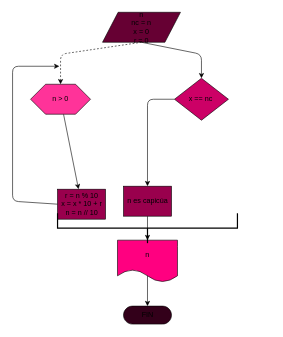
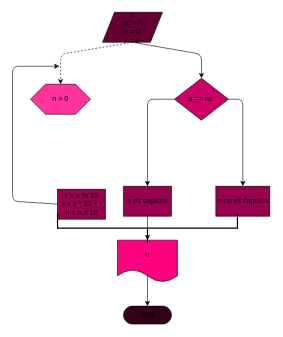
node "n nc = n x = 0 r = 0": size 78x30 -> 60x30
edge "x == nc" -> "n no es capicúa": added
edge "n > 0" -> "r = n % 10 x = x * 10 + r n = n // 10": removed
node "n no es capicúa": added
